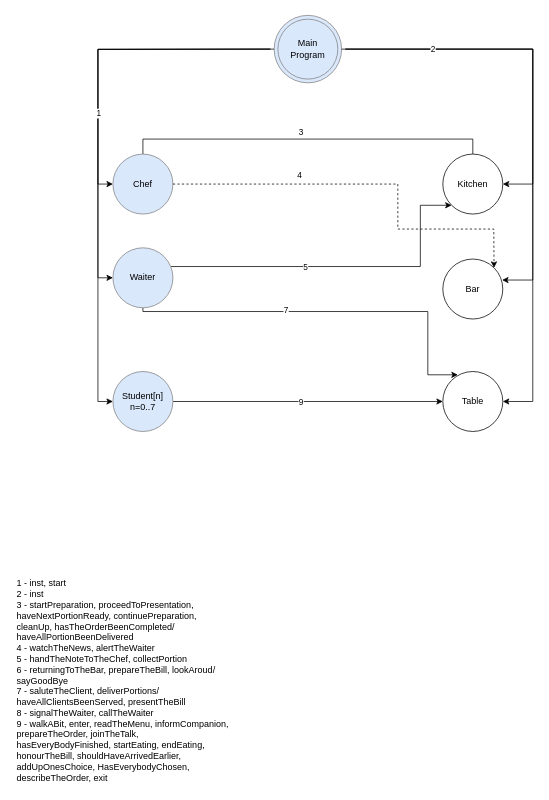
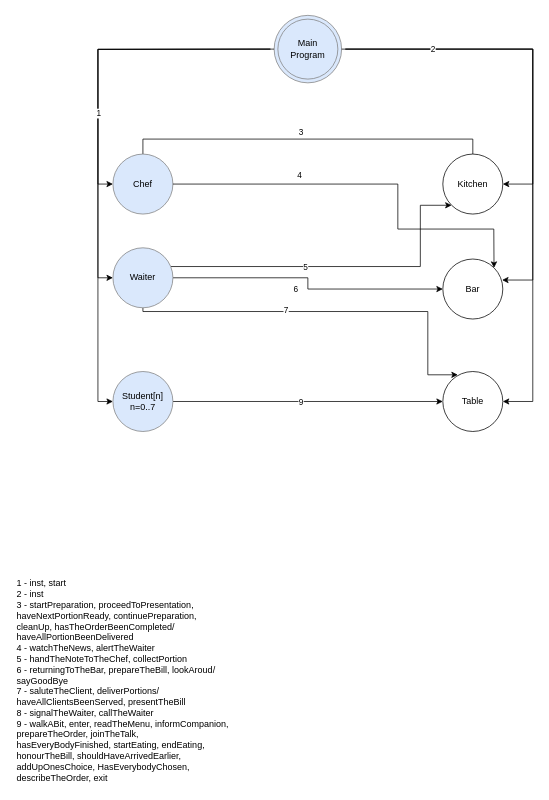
edge "Chef" -> "Bar": style dashed -> solid
edge "Waiter" -> "Bar": added, label "6"
